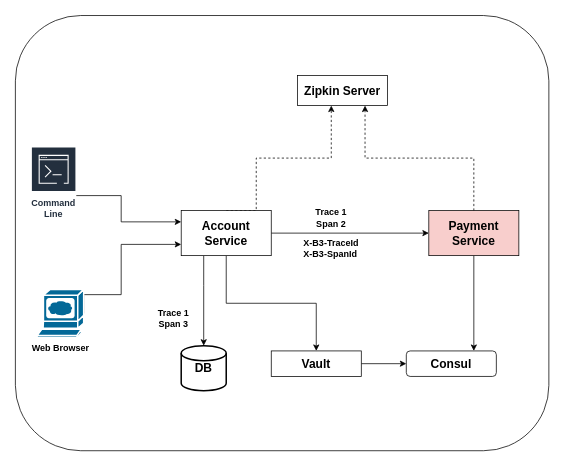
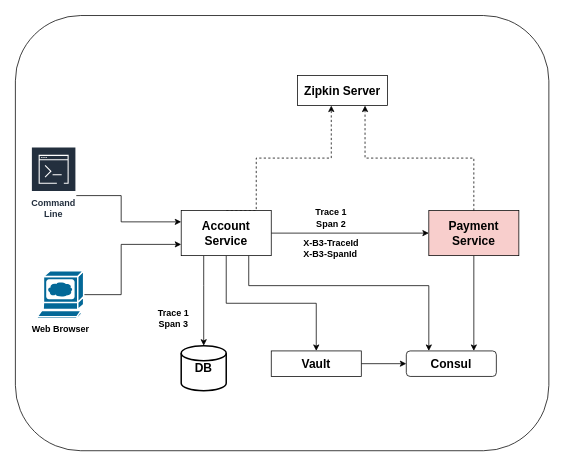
edge "Account Service" -> "Consul": added
node "Web Browser": moved (60, 313) -> (60, 294)
